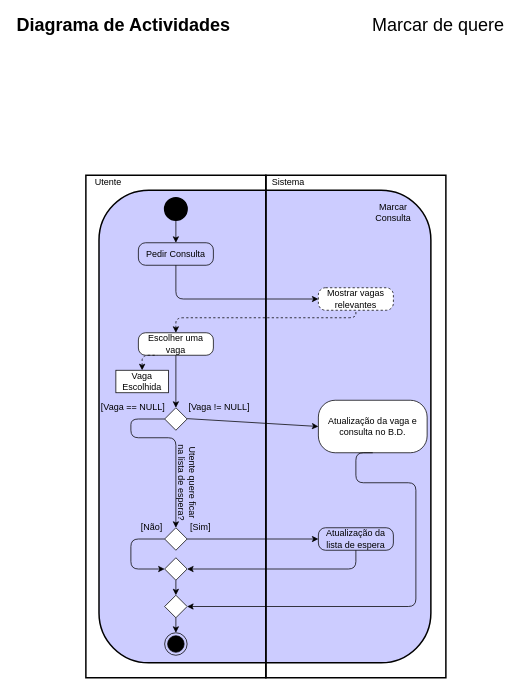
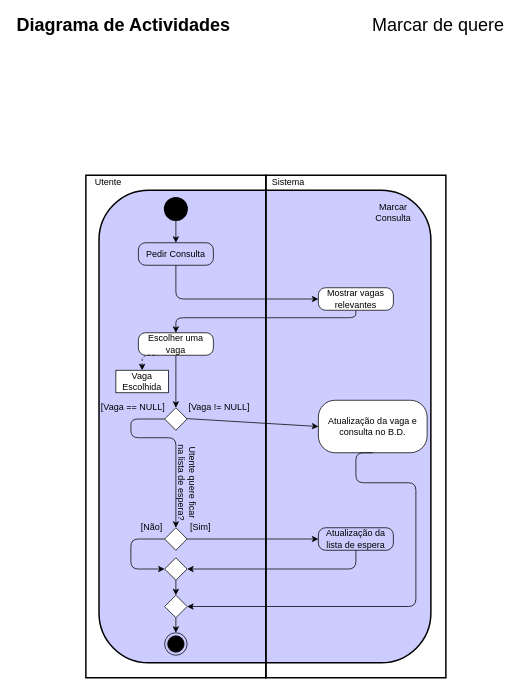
node "Mostrar vagas relevantes": style dashed -> solid
edge "Mostrar vagas relevantes" -> "Escolher uma vaga": style dashed -> solid
